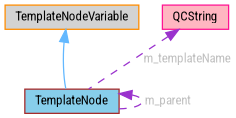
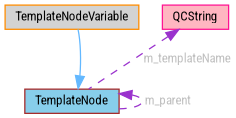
edge "TemplateNode" -> "TemplateNodeVariable": reversed
